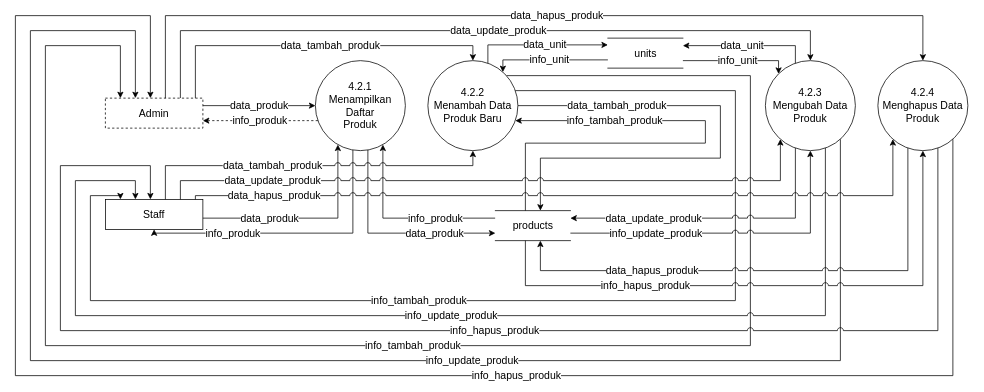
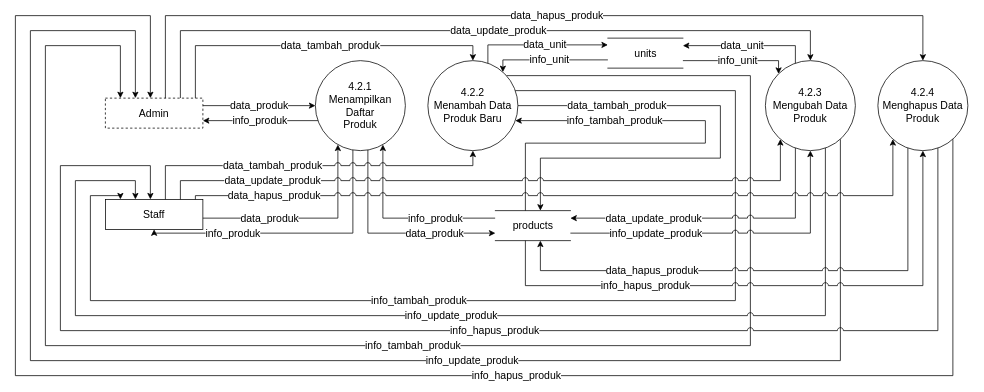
edge "4.2.1Menampilkan DaftarProduk" -> "Admin": style dashed -> solid
